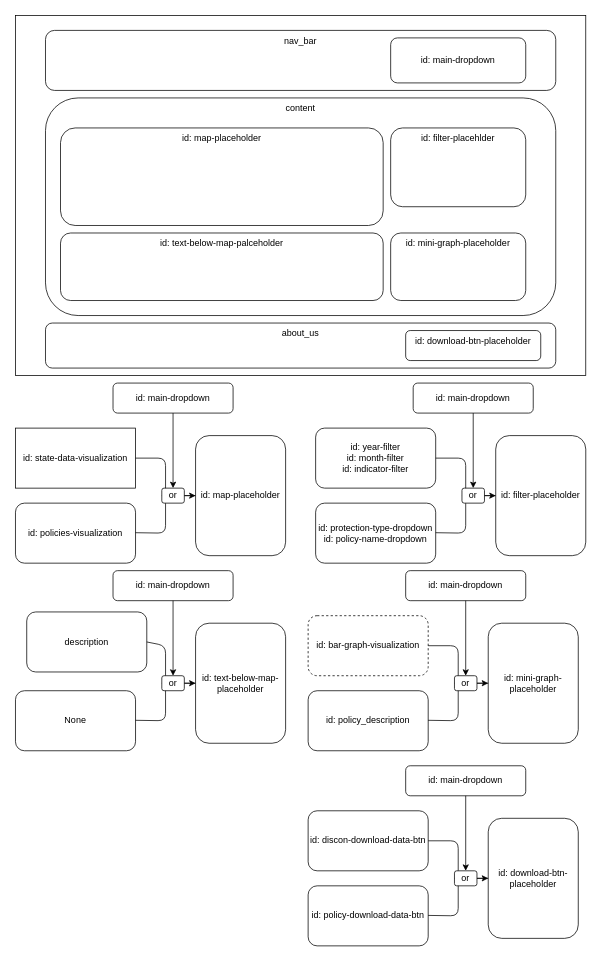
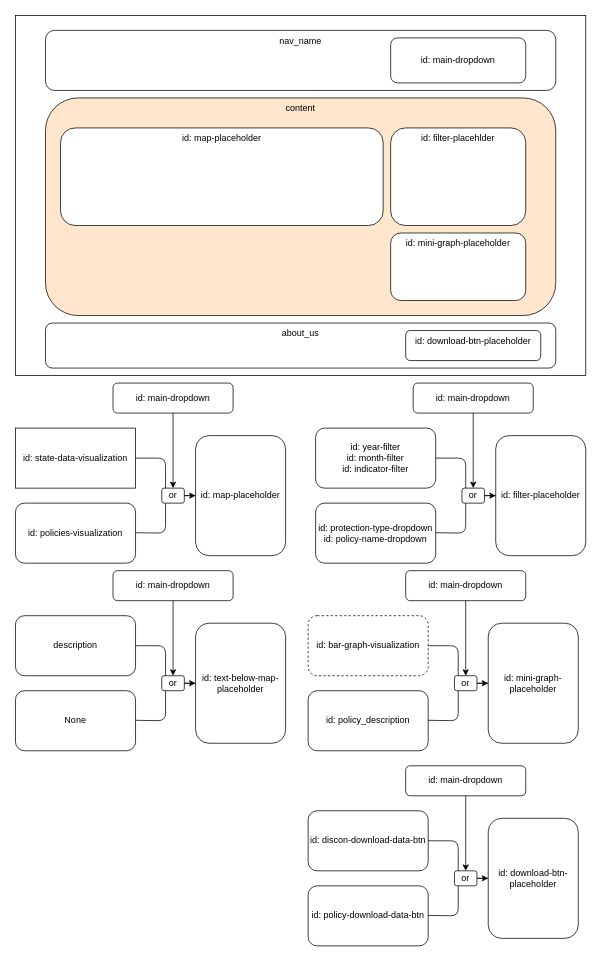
node "nav_bar": label "nav_bar" -> "nav_name"
node "content": fillcolor #ffffff -> #ffe6cc
node "id: filter-placehlder": size 135x79 -> 135x98
node "id: text-below-map-palceholder": removed
node "description": moved (87, 642) -> (75, 645)
